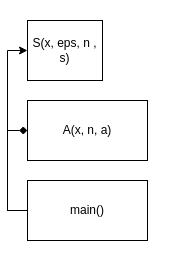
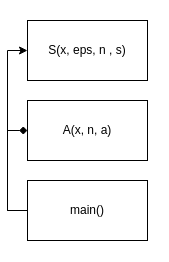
node "S(x, eps, n , s)": size 75x60 -> 120x60
